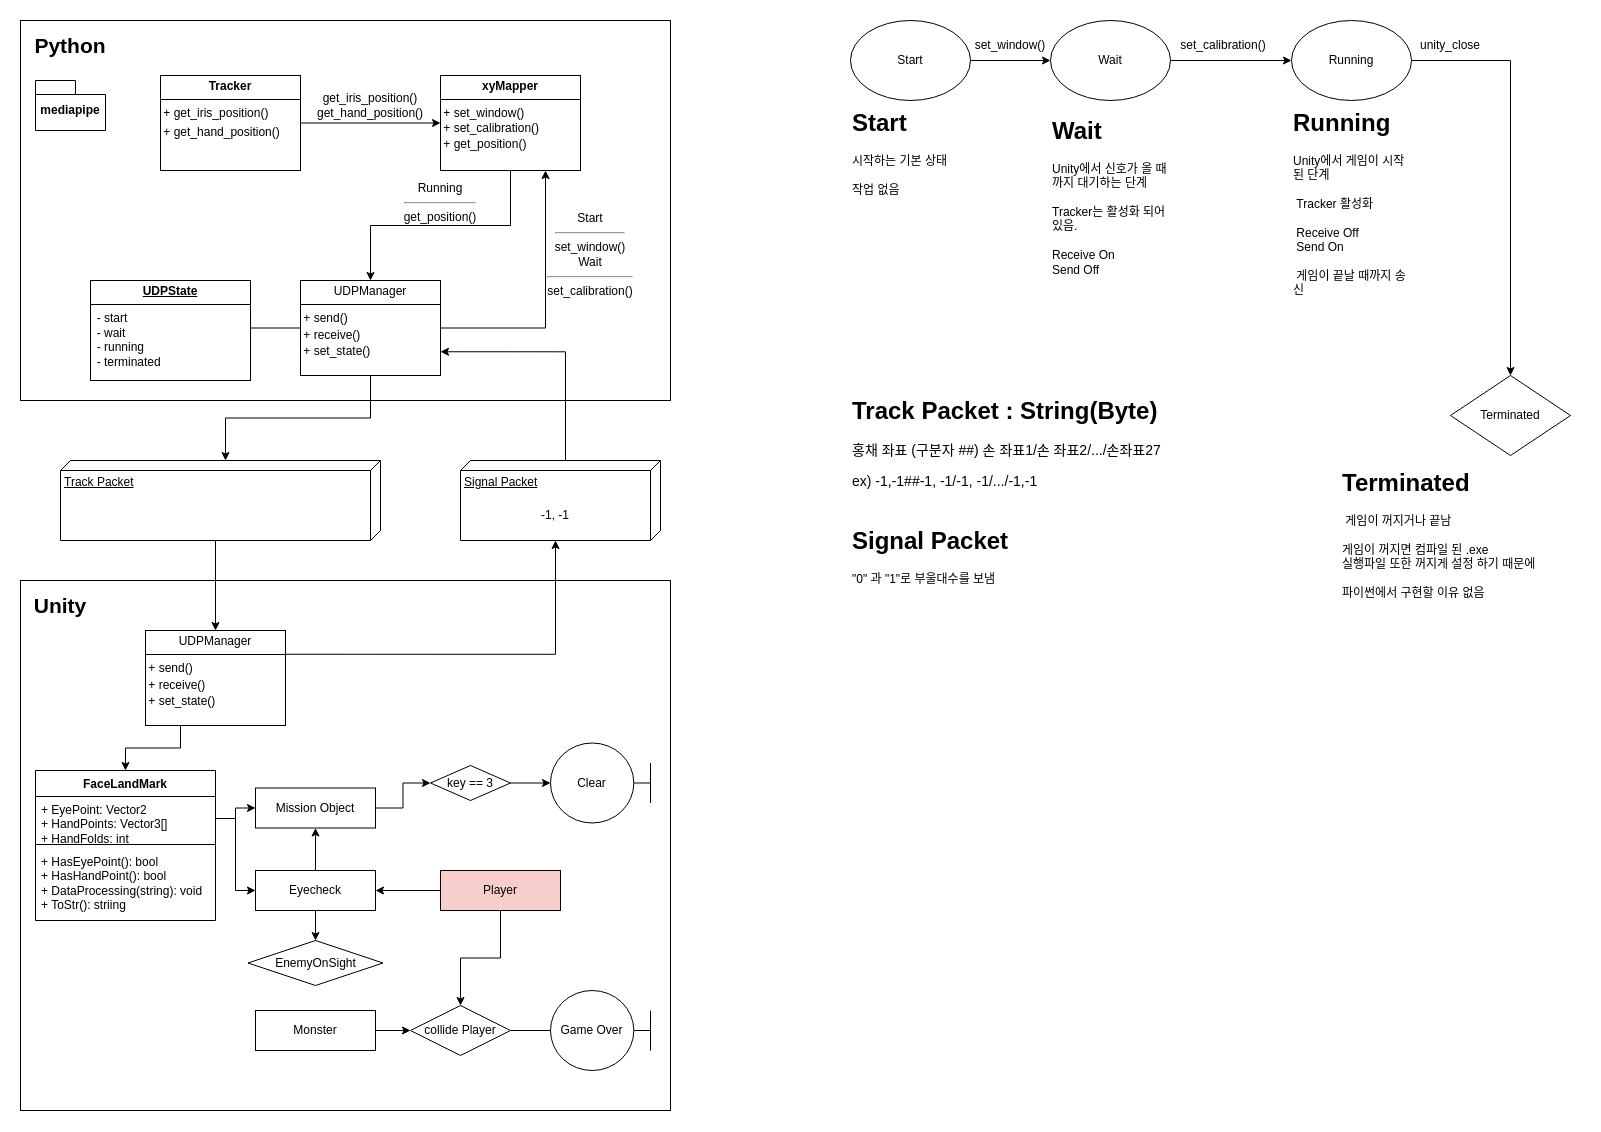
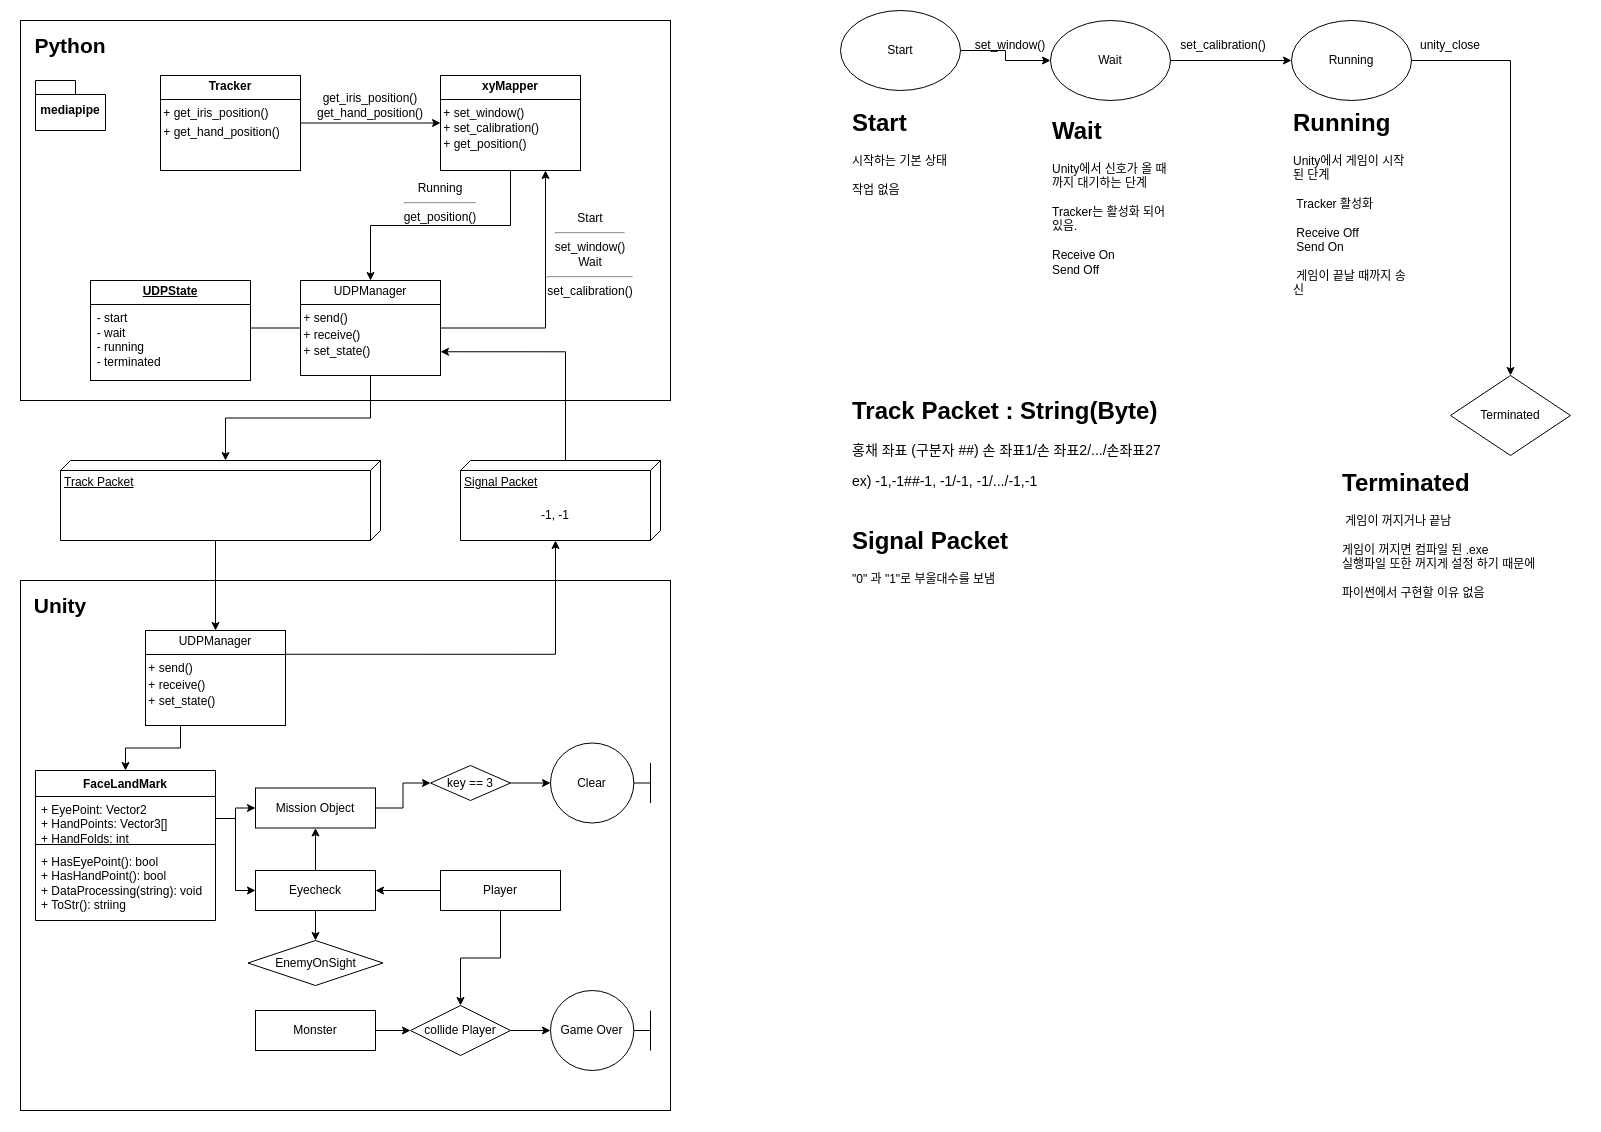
node "Start": moved (911, 61) -> (901, 51)
node "Player": fillcolor #f8cecc -> #ffffff
edge "collide Player" -- "Game Over": arrowhead none -> classic
